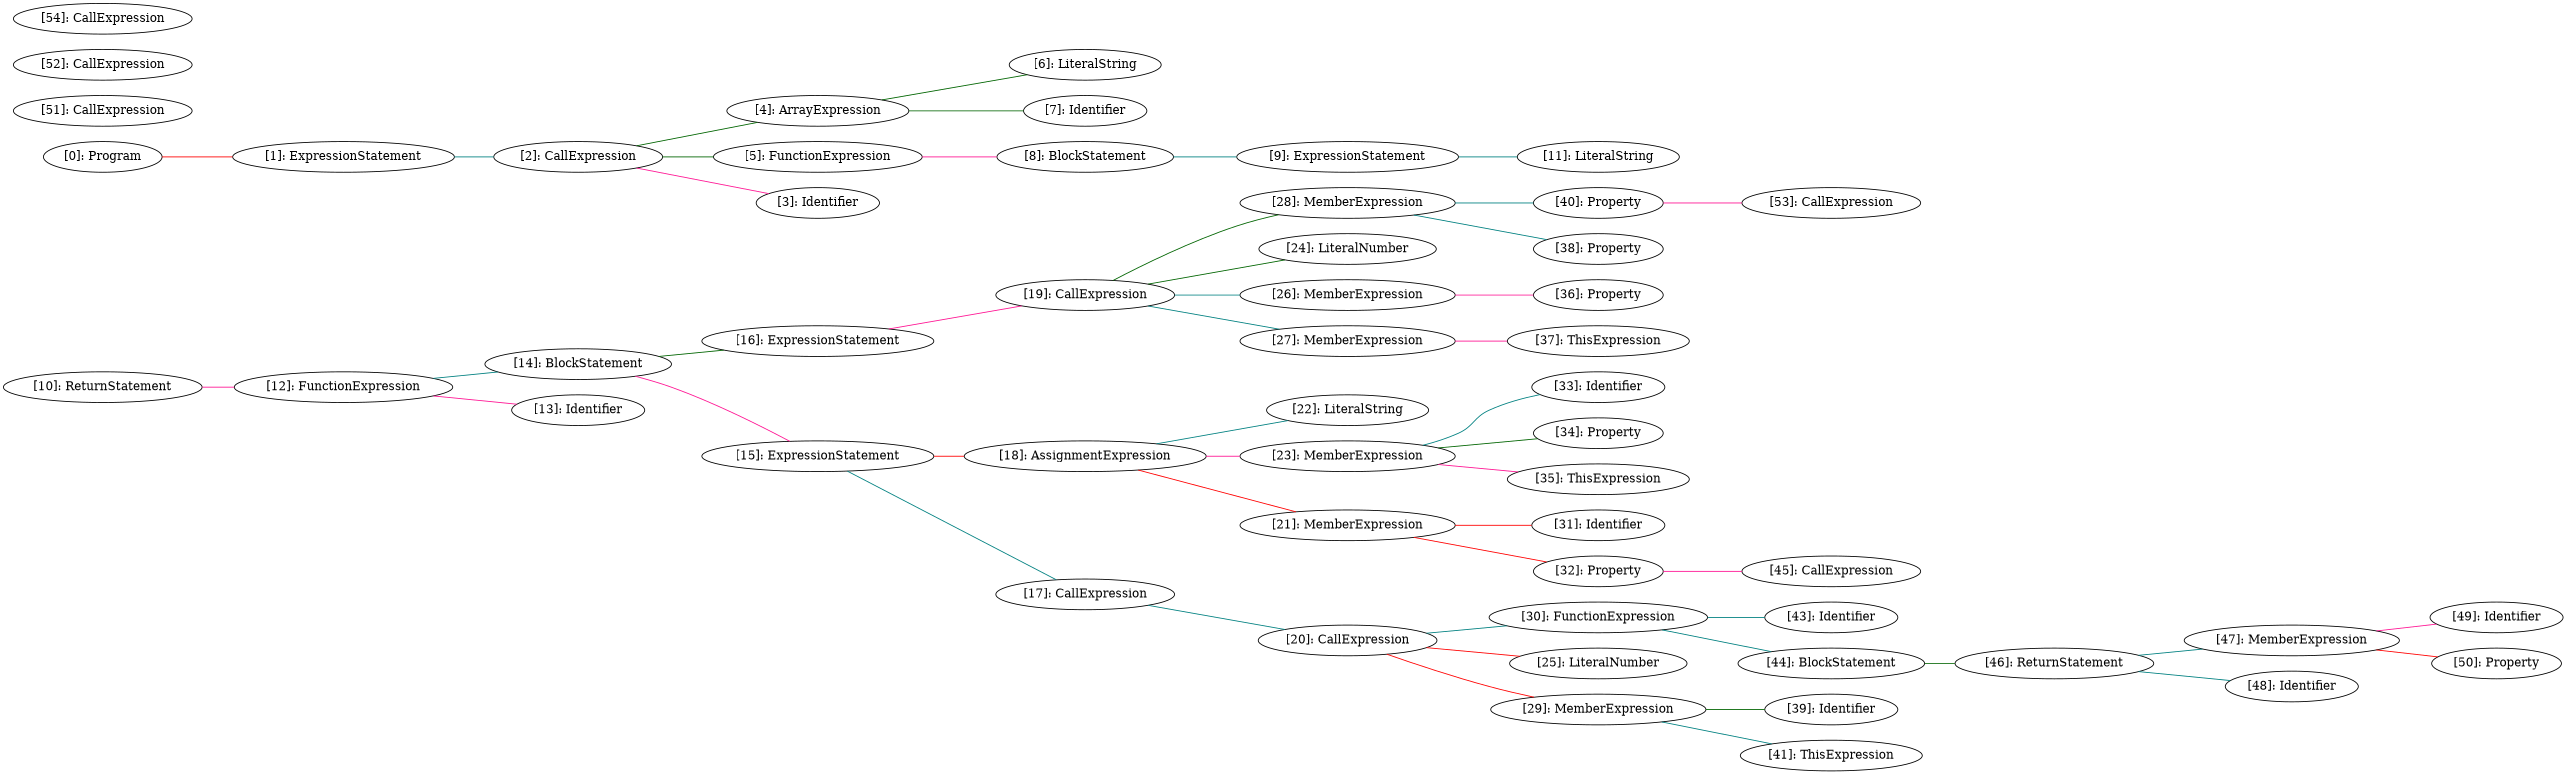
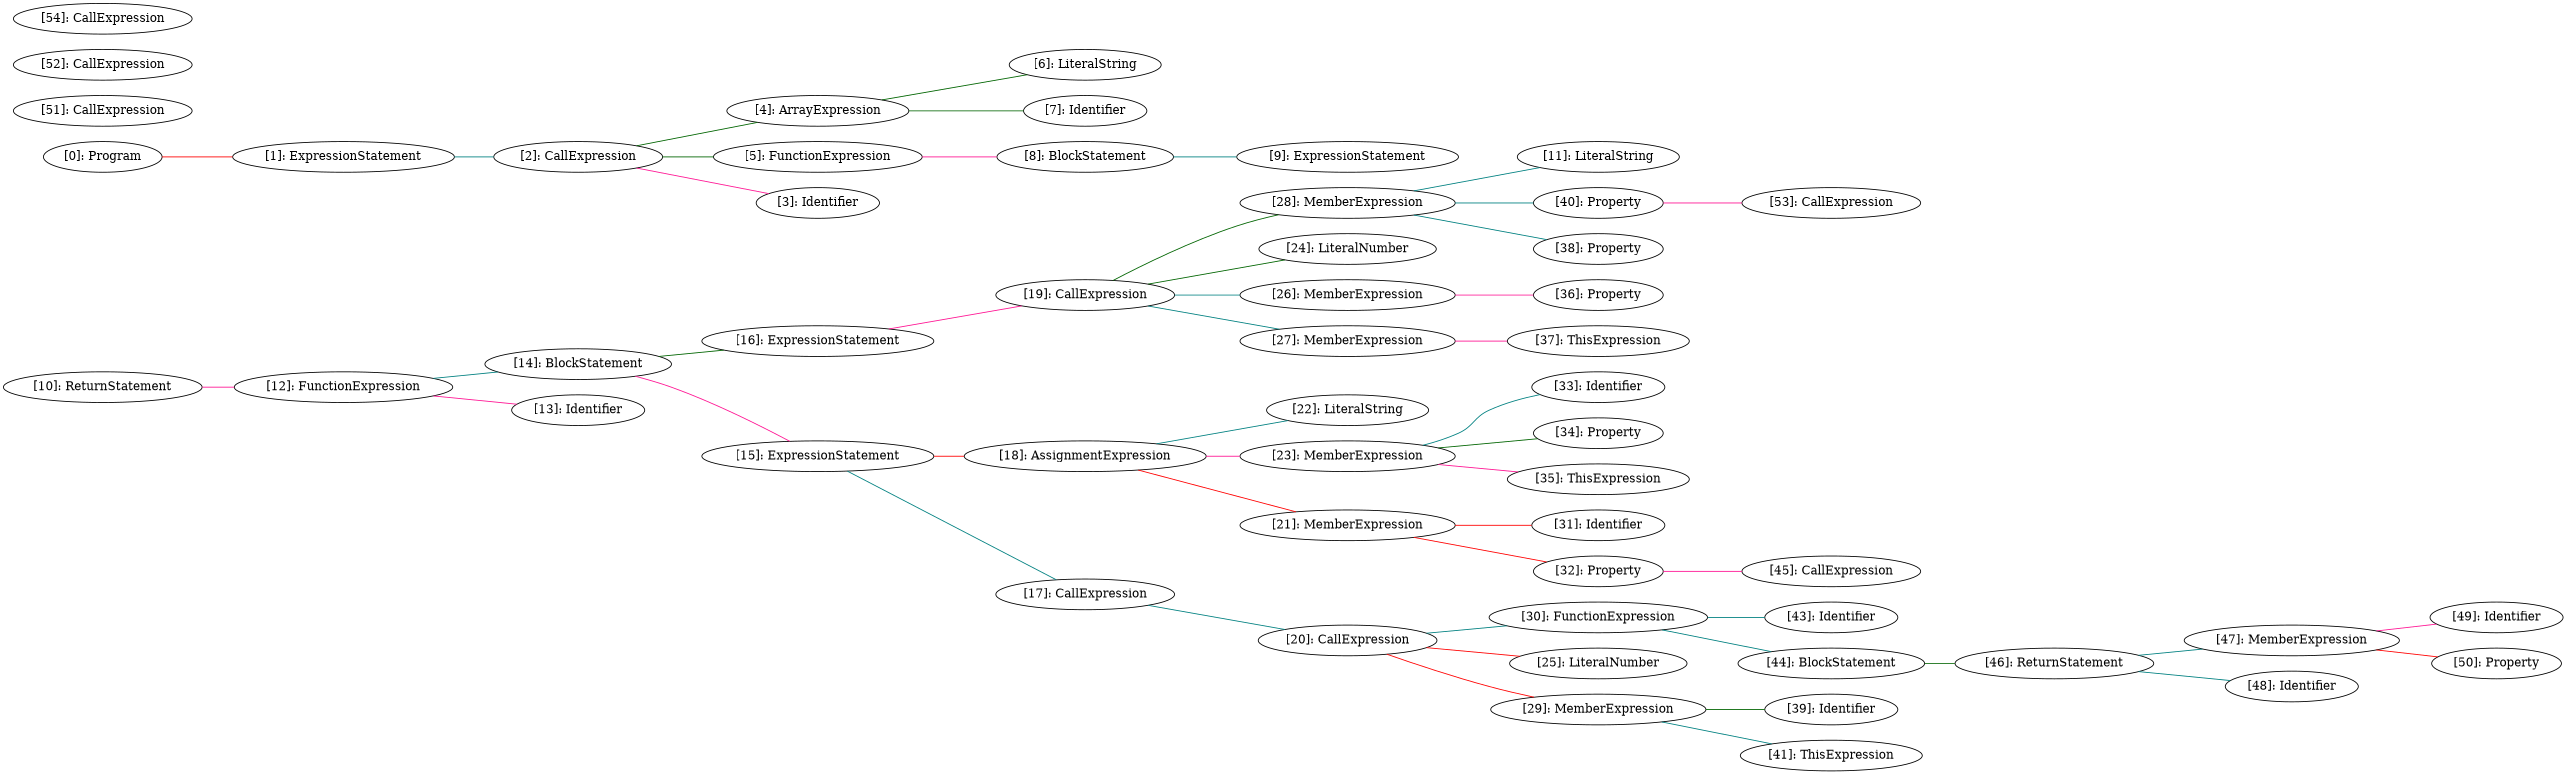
edge "[9]: ExpressionStatement" -- "[11]: LiteralString": now "[28]: MemberExpression" -- "[11]: LiteralString"
